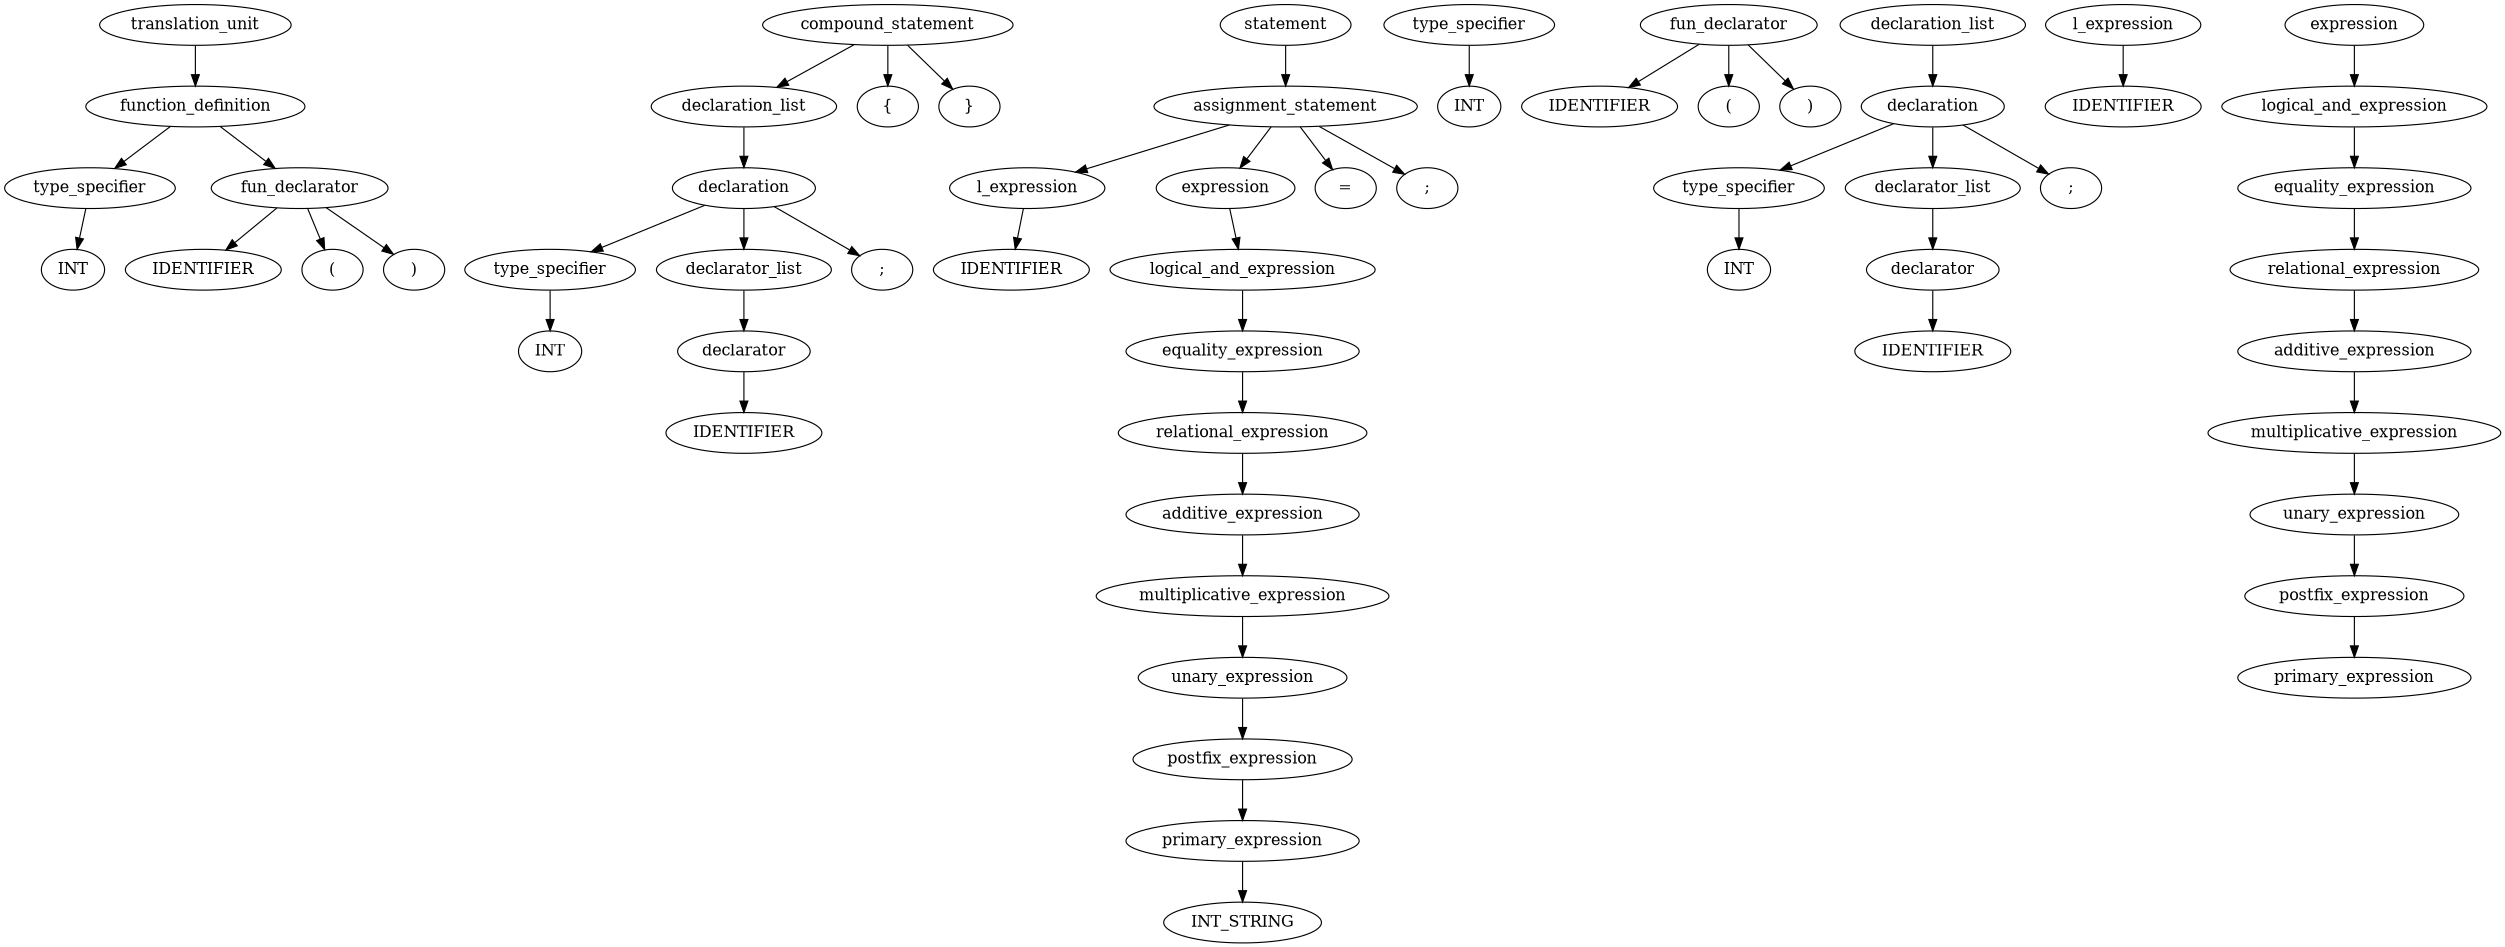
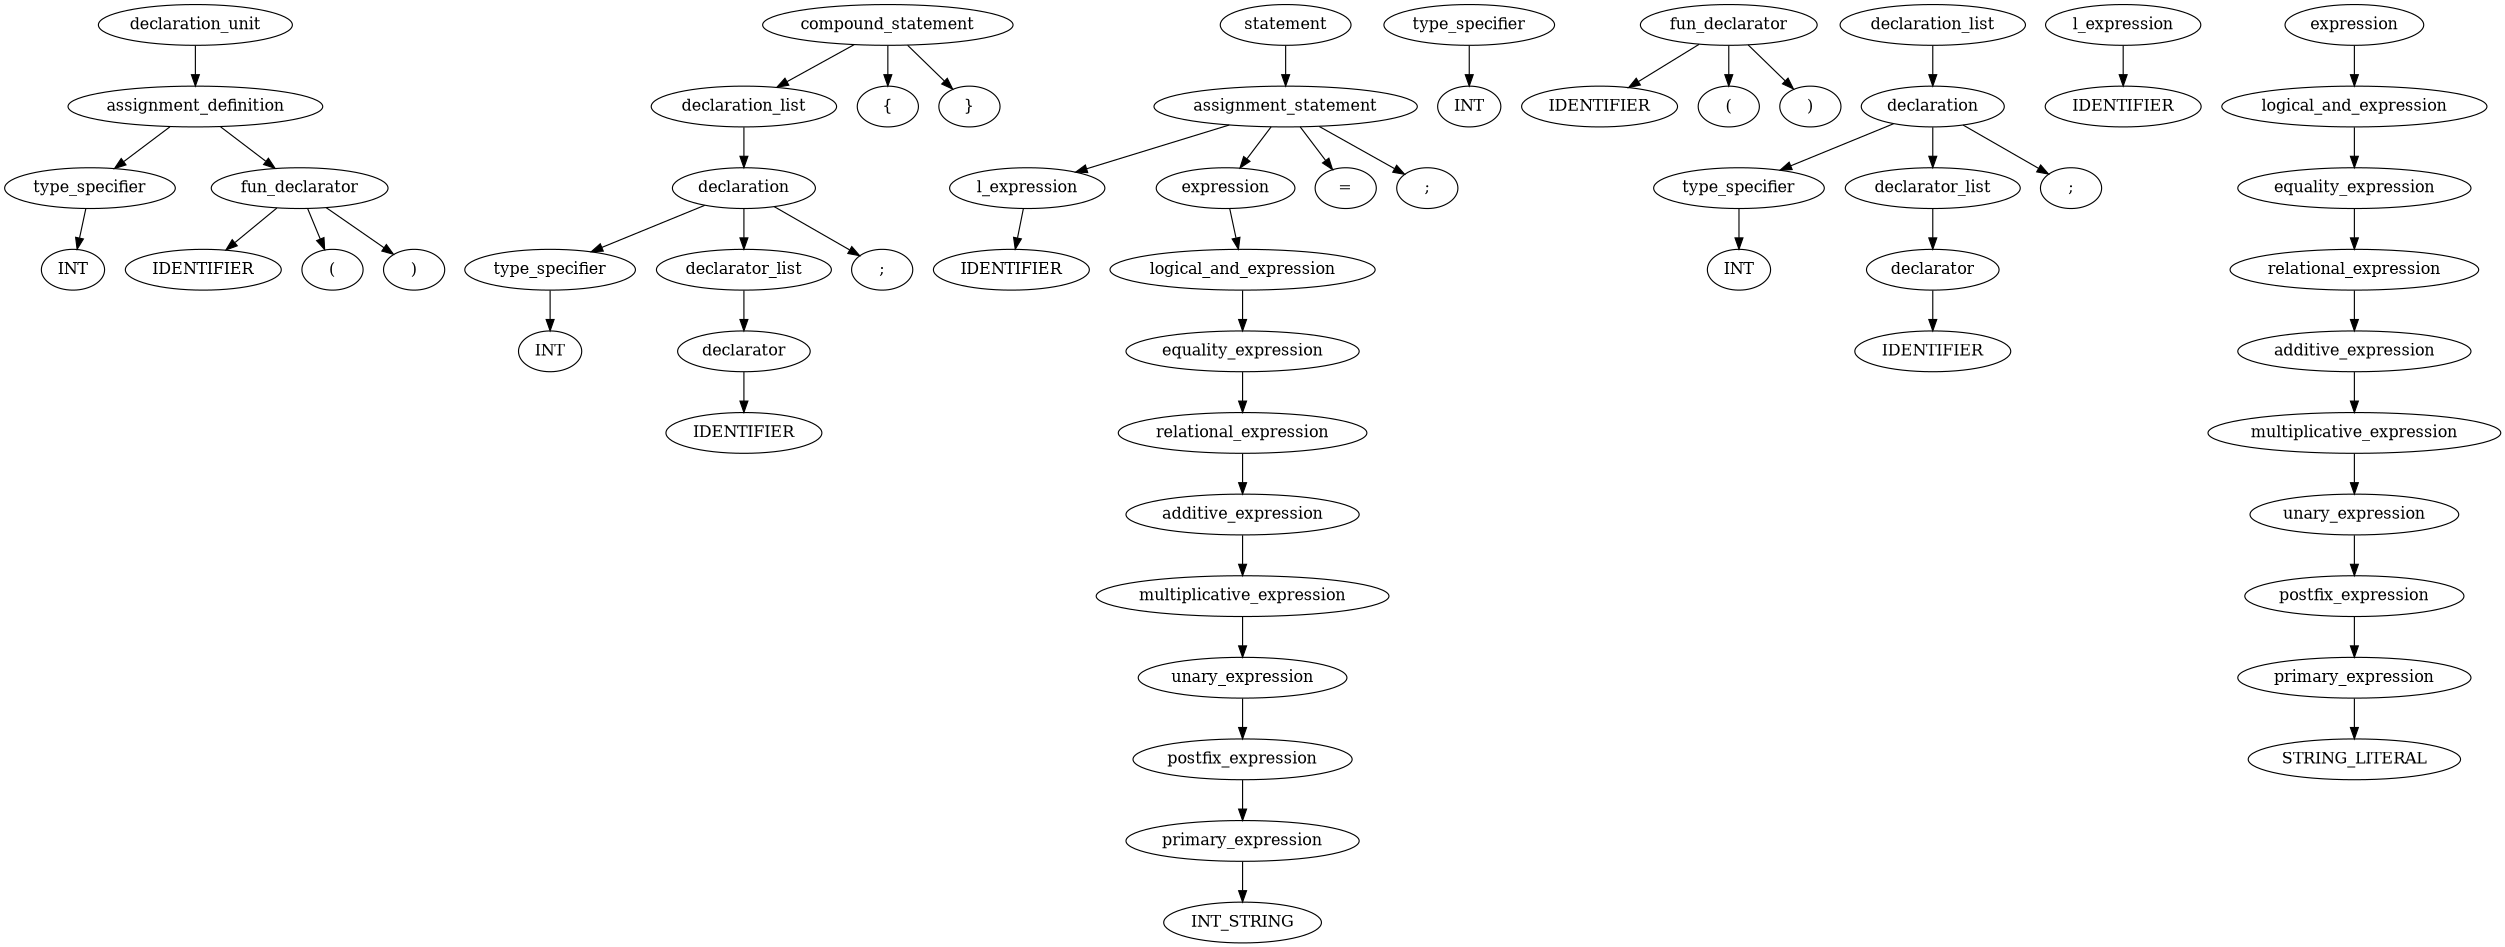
node "translation_unit": label "translation_unit" -> "declaration_unit"
node "function_definition": label "function_definition" -> "assignment_definition"
node "STRING_LITERAL": added
